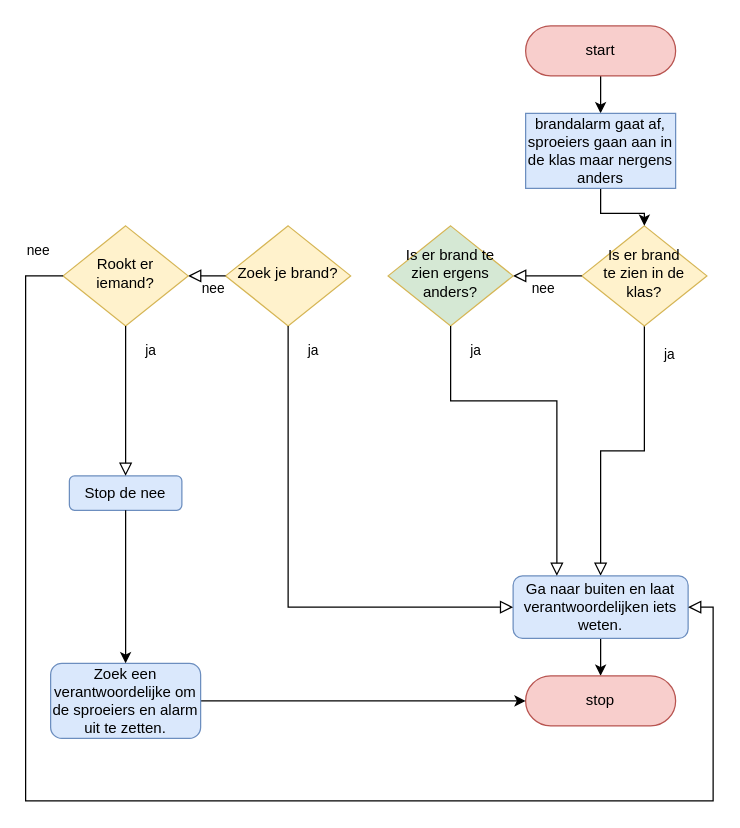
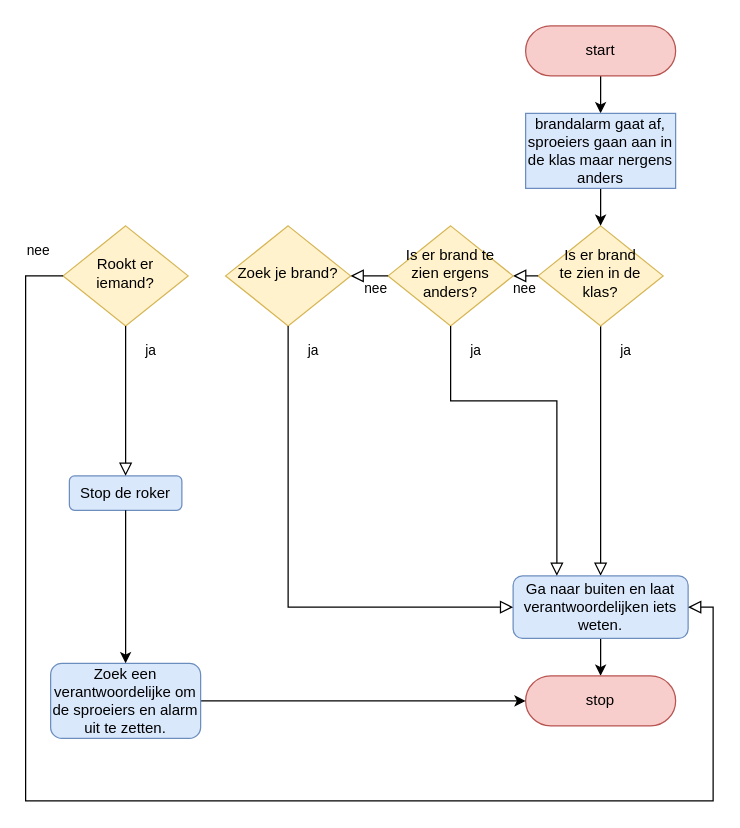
edge "Zoek je brand?" -> "Rookt er iemand?": removed, label "nee"
edge "Is er brand te zien ergens anders?" -> "Zoek je brand?": added, label "nee"
node "Is er brand te zien ergens anders?": fillcolor #d5e8d4 -> #fff2cc
node "Is er brand te zien in de klas?": moved (644, 276) -> (601, 276)
node "Stop de nee": label "Stop de nee" -> "Stop de roker"
